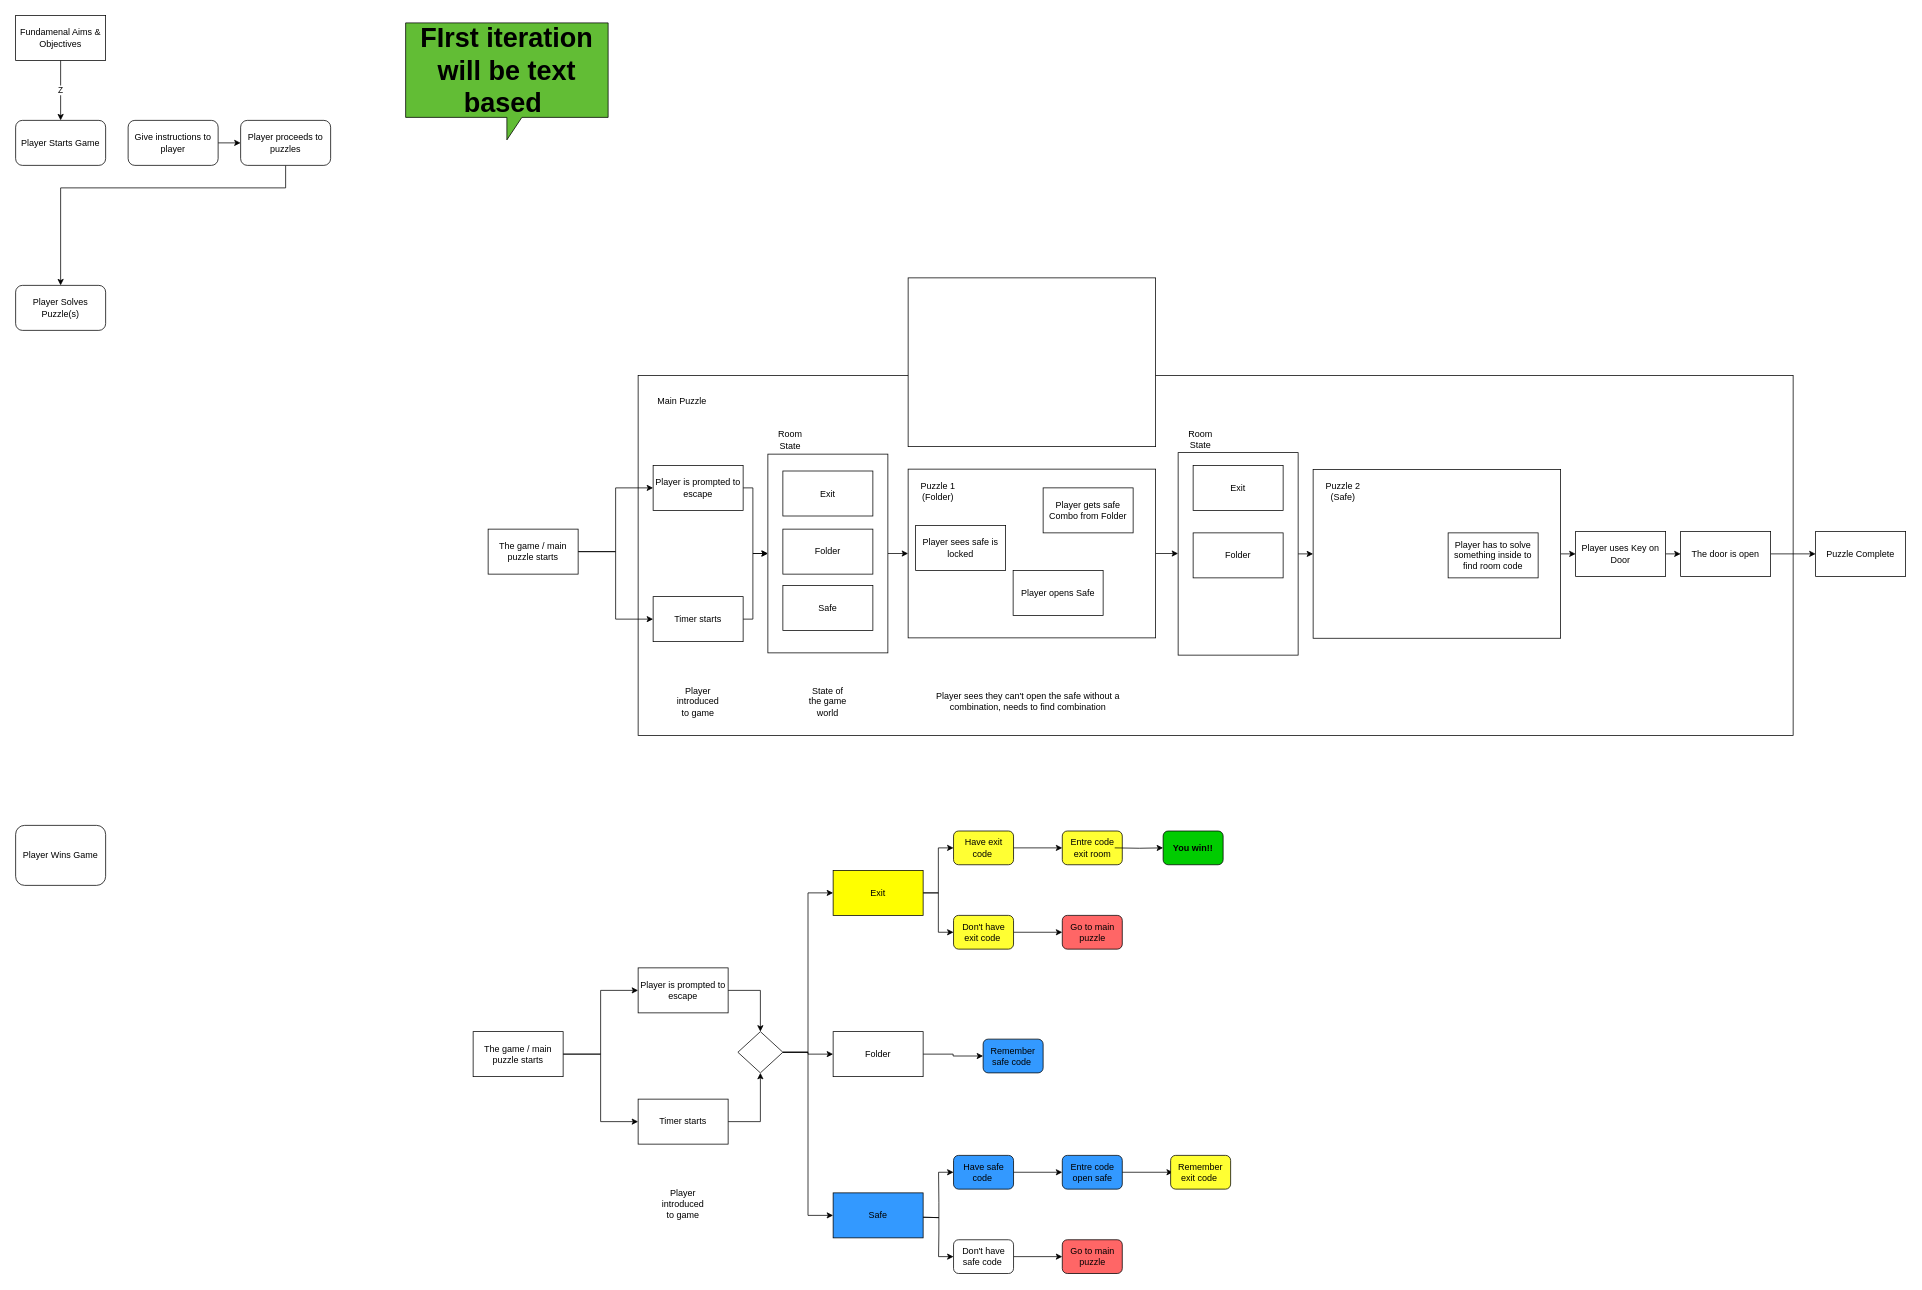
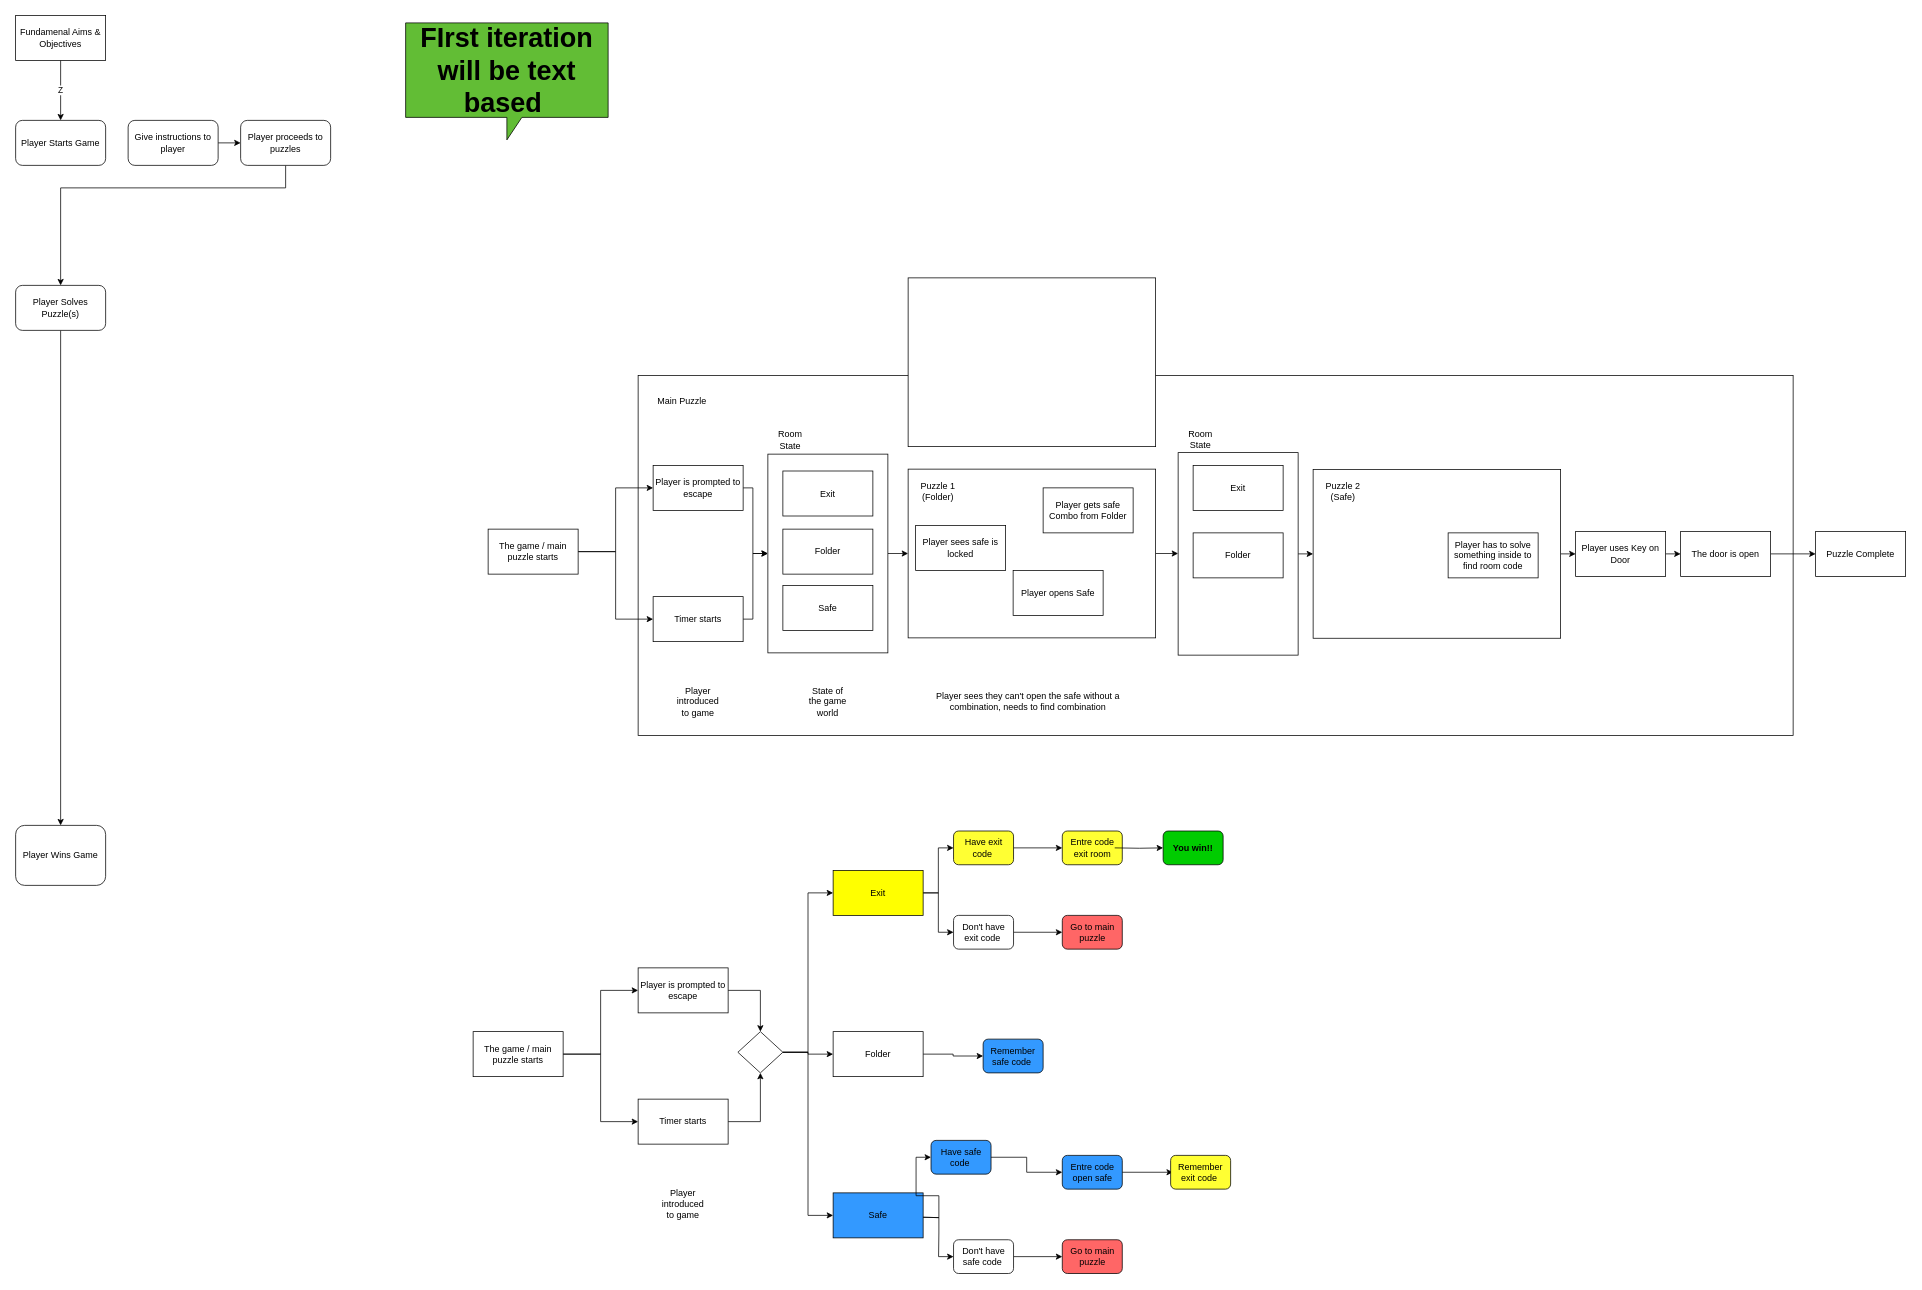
edge "Player Solves Puzzle(s)" -> "Player Wins Game": added
node "Don't have exit code": fillcolor #ffff33 -> #ffffff
node "Have safe code": moved (983, 1172) -> (961, 1157)
